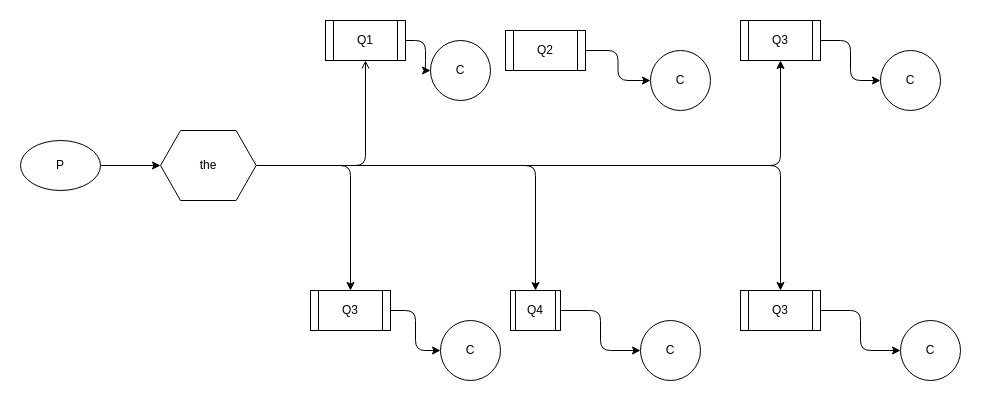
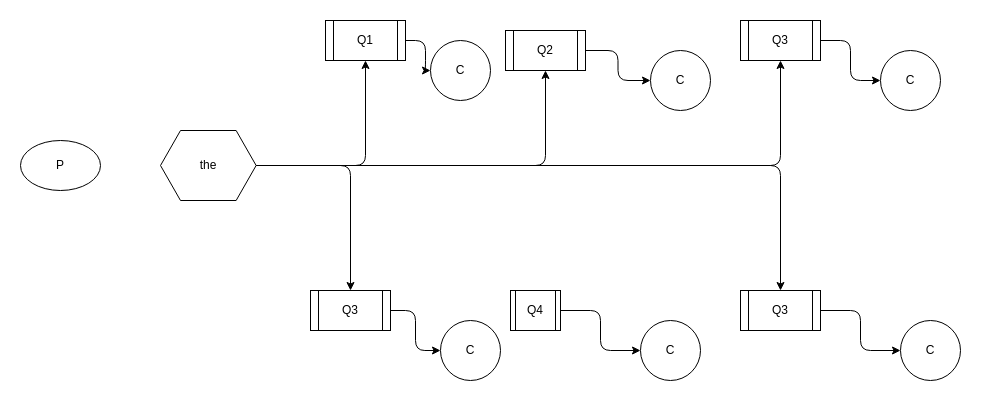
edge "the" -> "Q1": arrowhead open -> classic
edge "the" -> "Q2": added
edge "P" -> "the": removed
edge "the" -> "Q4": removed
